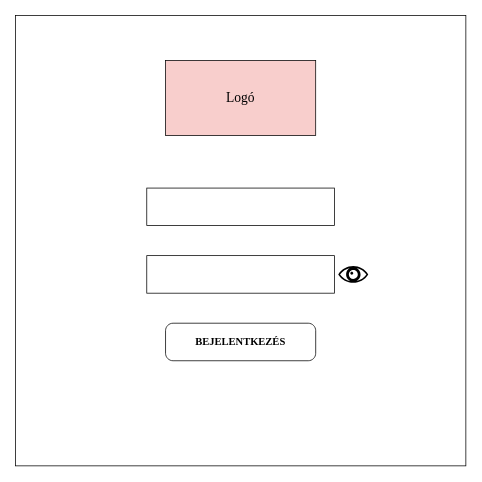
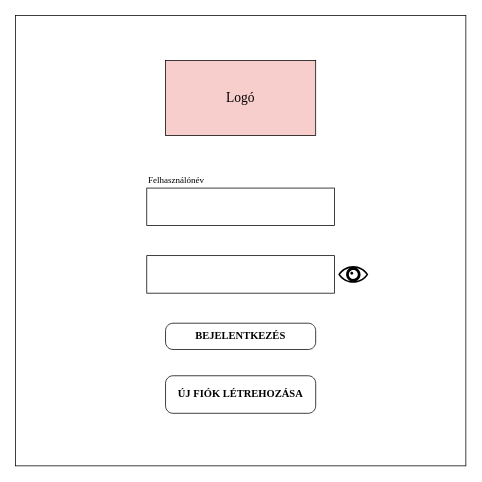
node "Felhasználónév": added
node "BEJELENTKEZÉS": size 150x38 -> 150x26
node "ÚJ FIÓK LÉTREHOZÁSA": added
